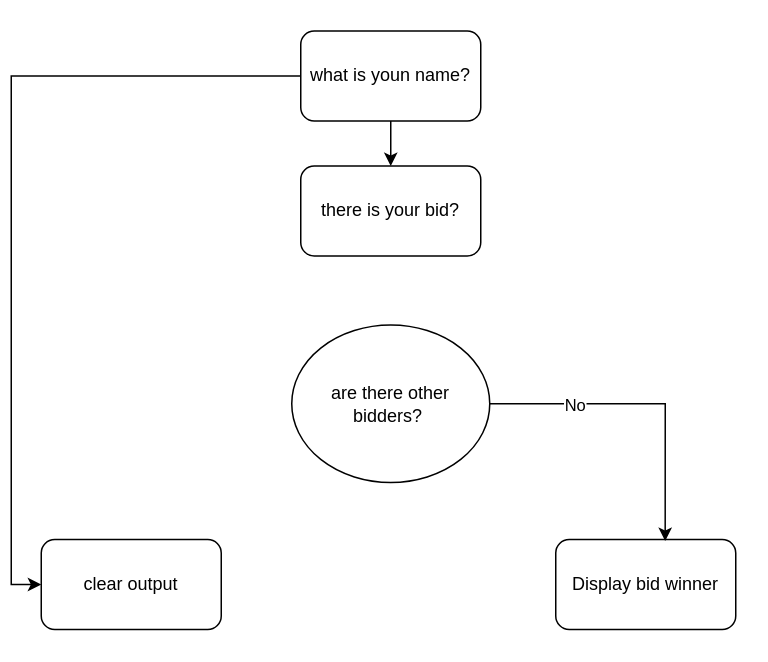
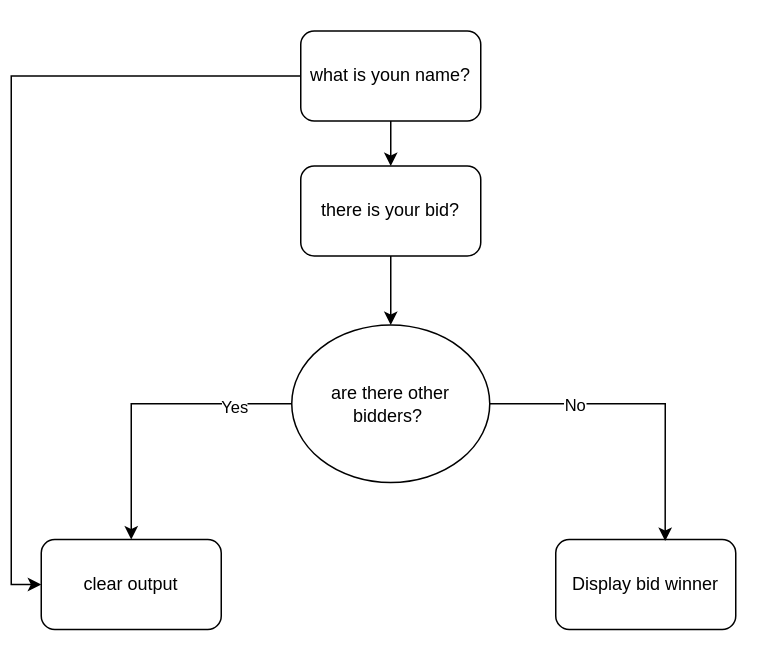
edge "there is your bid?" -> "are there other bidders?": added
edge "are there other bidders?" -> "clear output": added, label "Yes"
